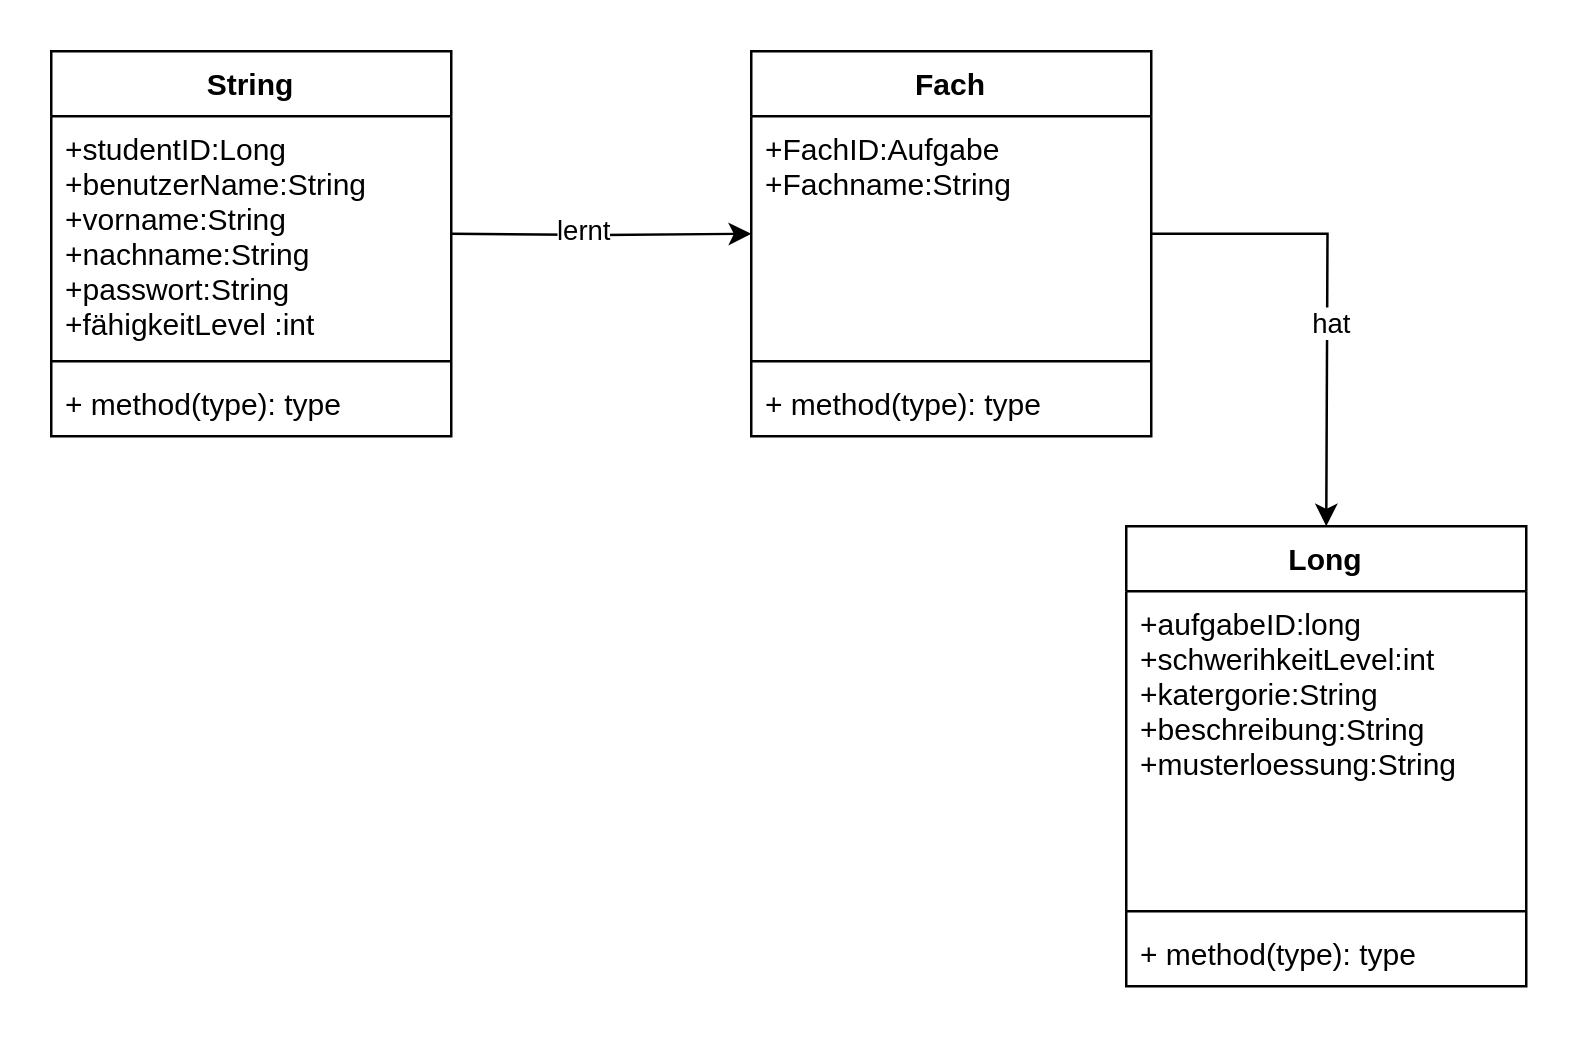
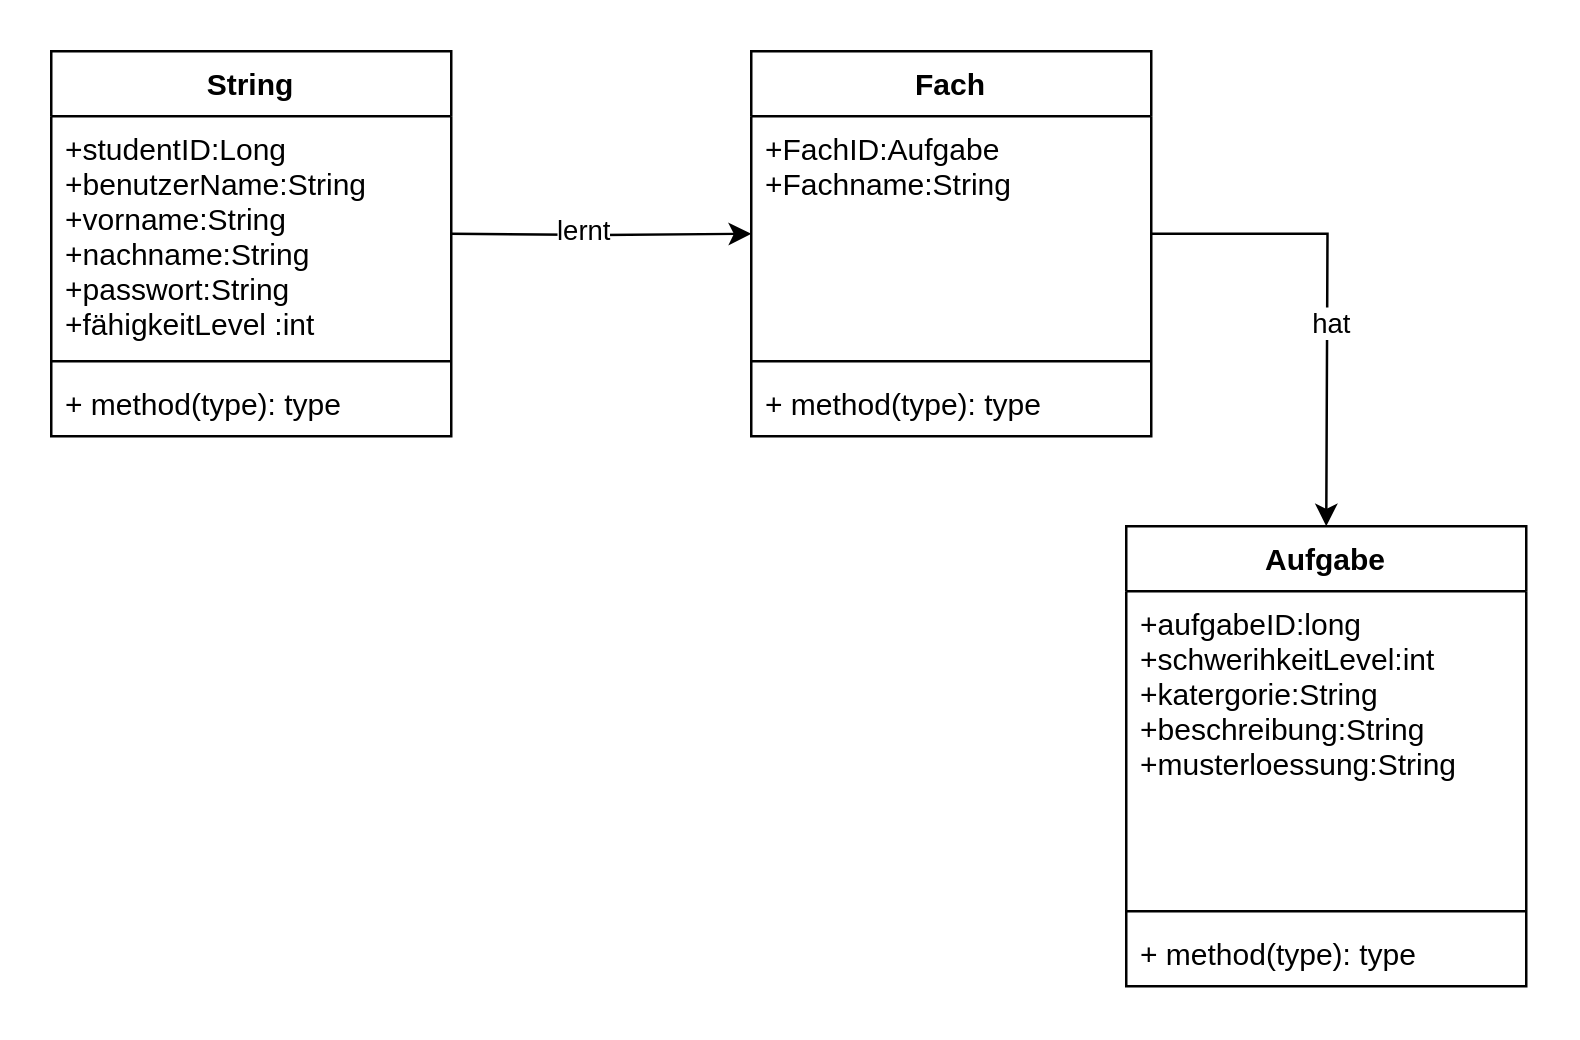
node "Long": label "Long" -> "Aufgabe"
